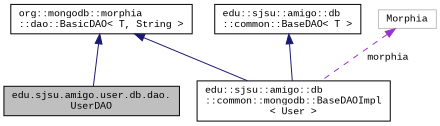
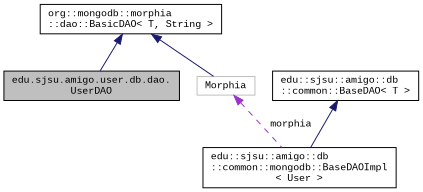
edge "edu::sjsu::amigo::db ::common::mongodb::BaseDAOImpl < User >" -> "org::mongodb::morphia ::dao::BasicDAO< T, String >": now "Morphia" -> "org::mongodb::morphia ::dao::BasicDAO< T, String >"
